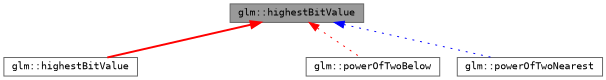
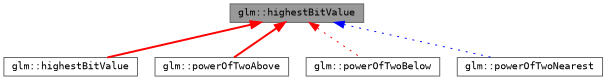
node "glm::powerOfTwoAbove": added
